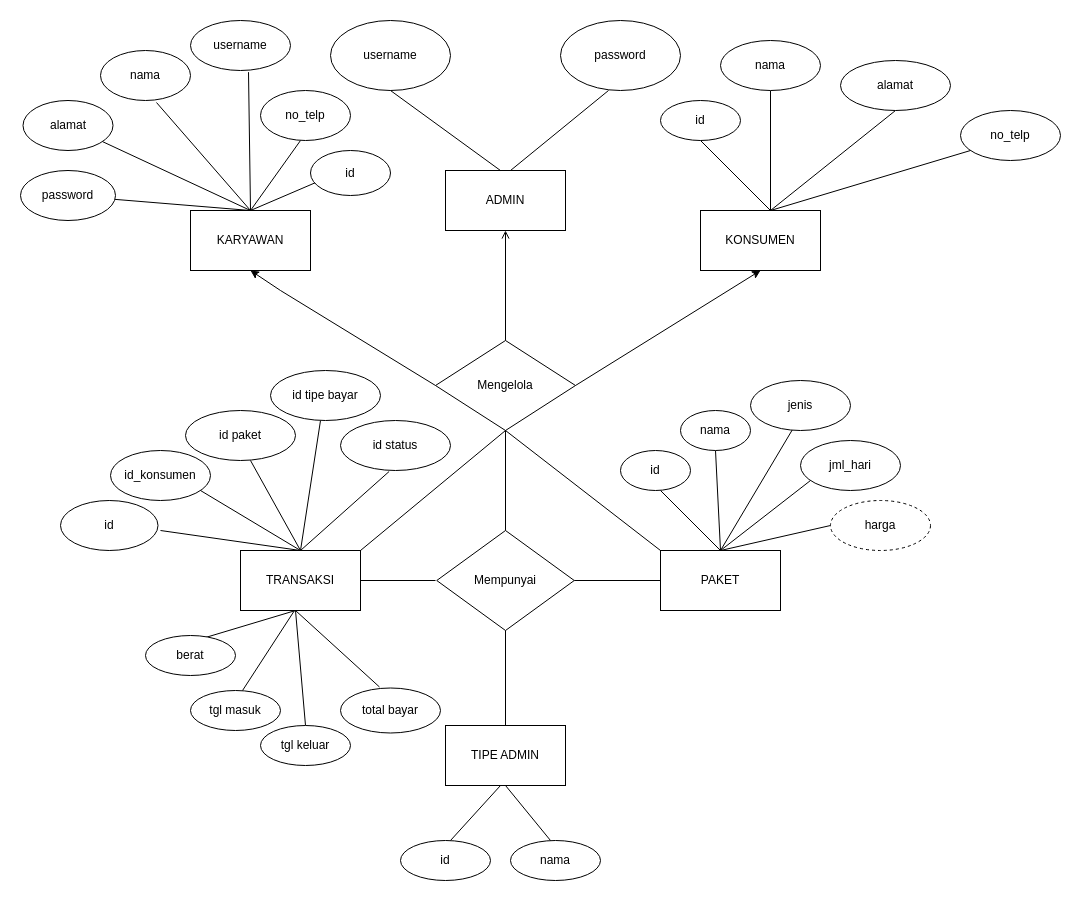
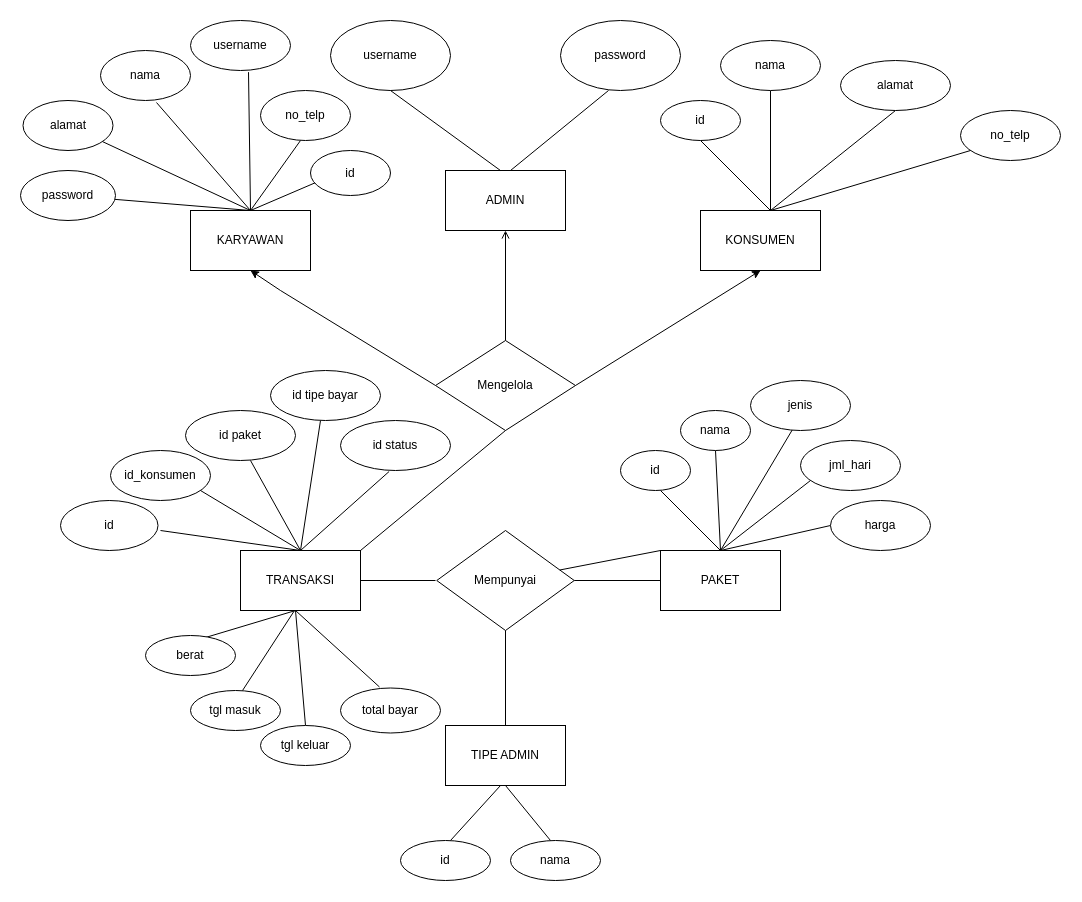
edge "Mengelola" -- "Mempunyai": removed
edge "Mengelola" -- "PAKET": now "Mempunyai" -- "PAKET"
node "harga": style dashed -> solid
